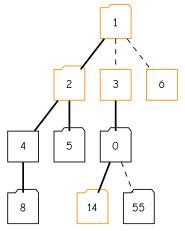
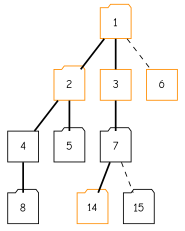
edge "1" -- "3": style dashed -> bold
node "0": label "0" -> "7"
node "55": label "55" -> "15"
